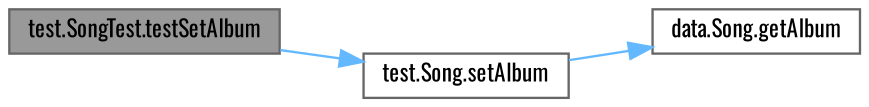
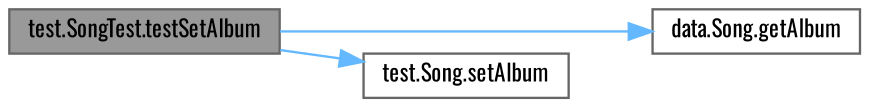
edge "test.Song.setAlbum" -> "data.Song.getAlbum": now "test.SongTest.testSetAlbum" -> "data.Song.getAlbum"
